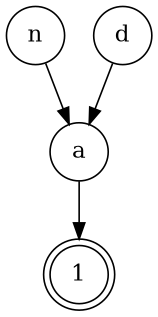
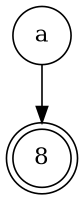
node "n": removed
node "d": removed
node "1": label "1" -> "8"
